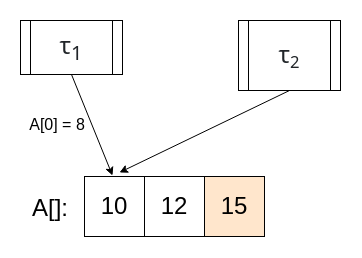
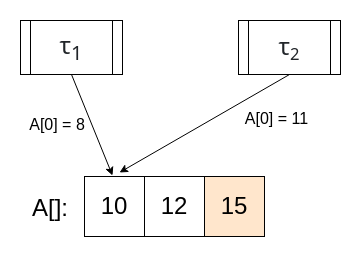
node "τ2": size 102x70 -> 102x54
node "A[0] = 11": added
